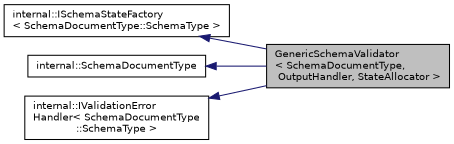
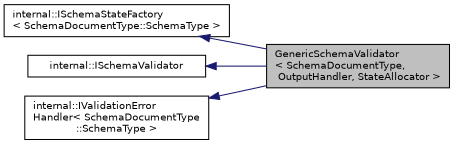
node "internal::SchemaDocumentType": label "internal::SchemaDocumentType" -> "internal::ISchemaValidator"
